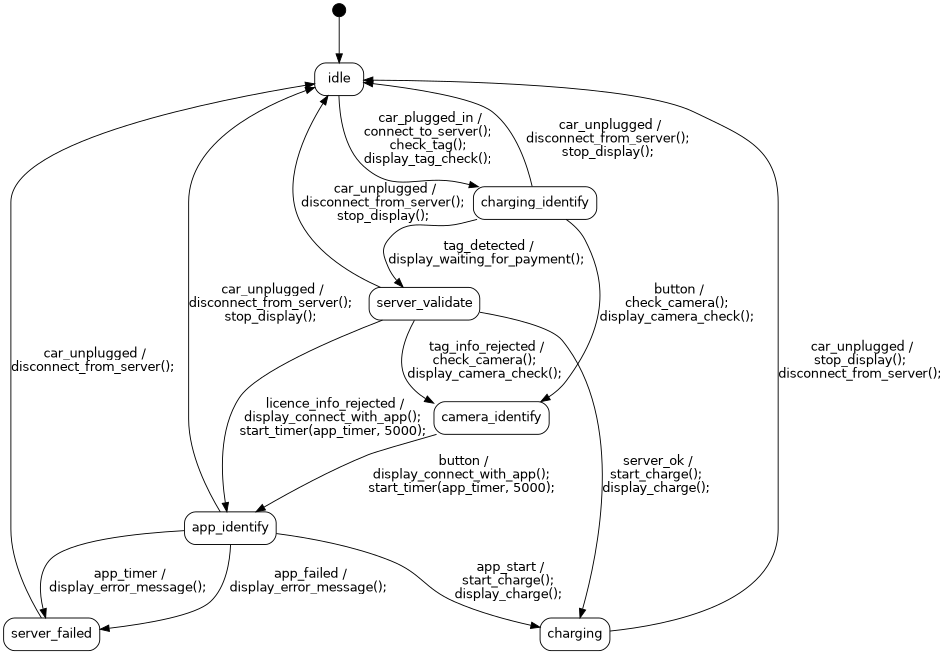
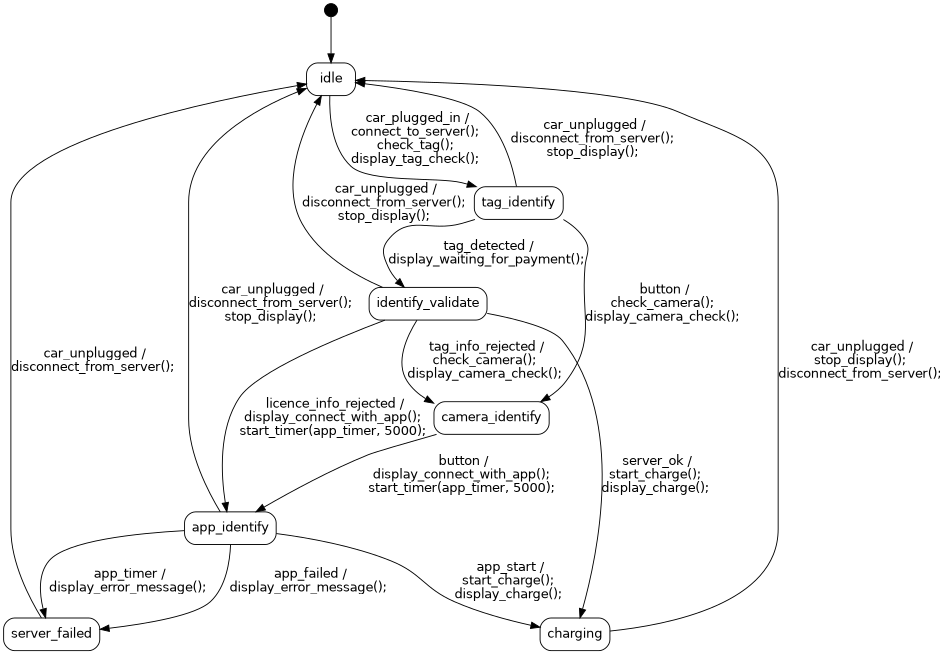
node "charging_identify": label "charging_identify" -> "tag_identify"
node "server_validate": label "server_validate" -> "identify_validate"
